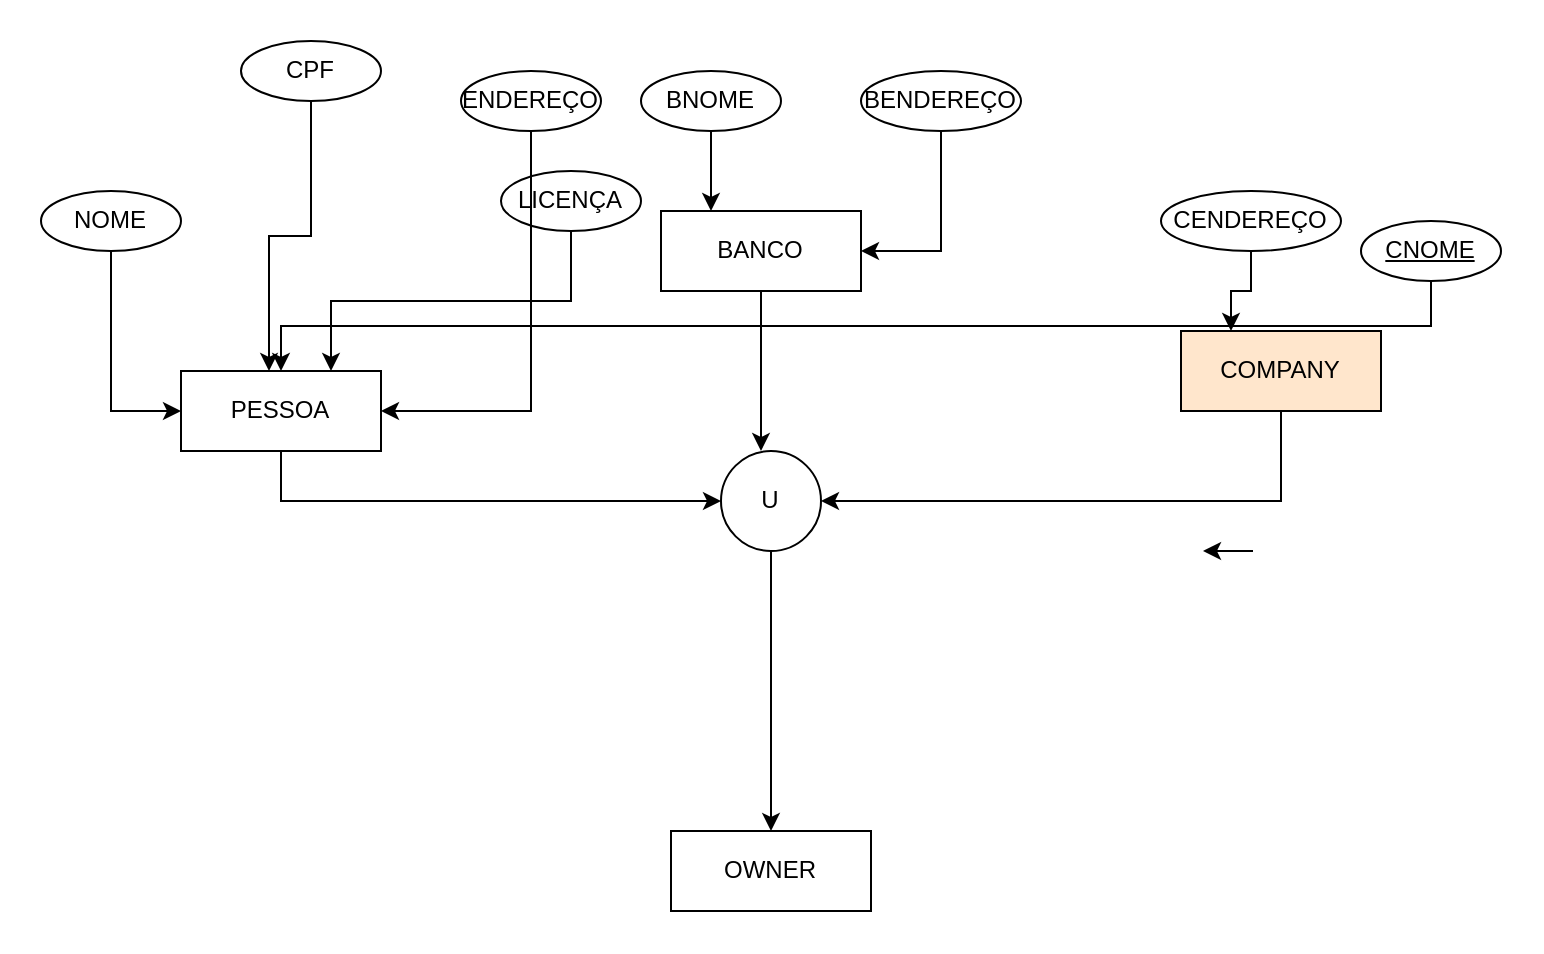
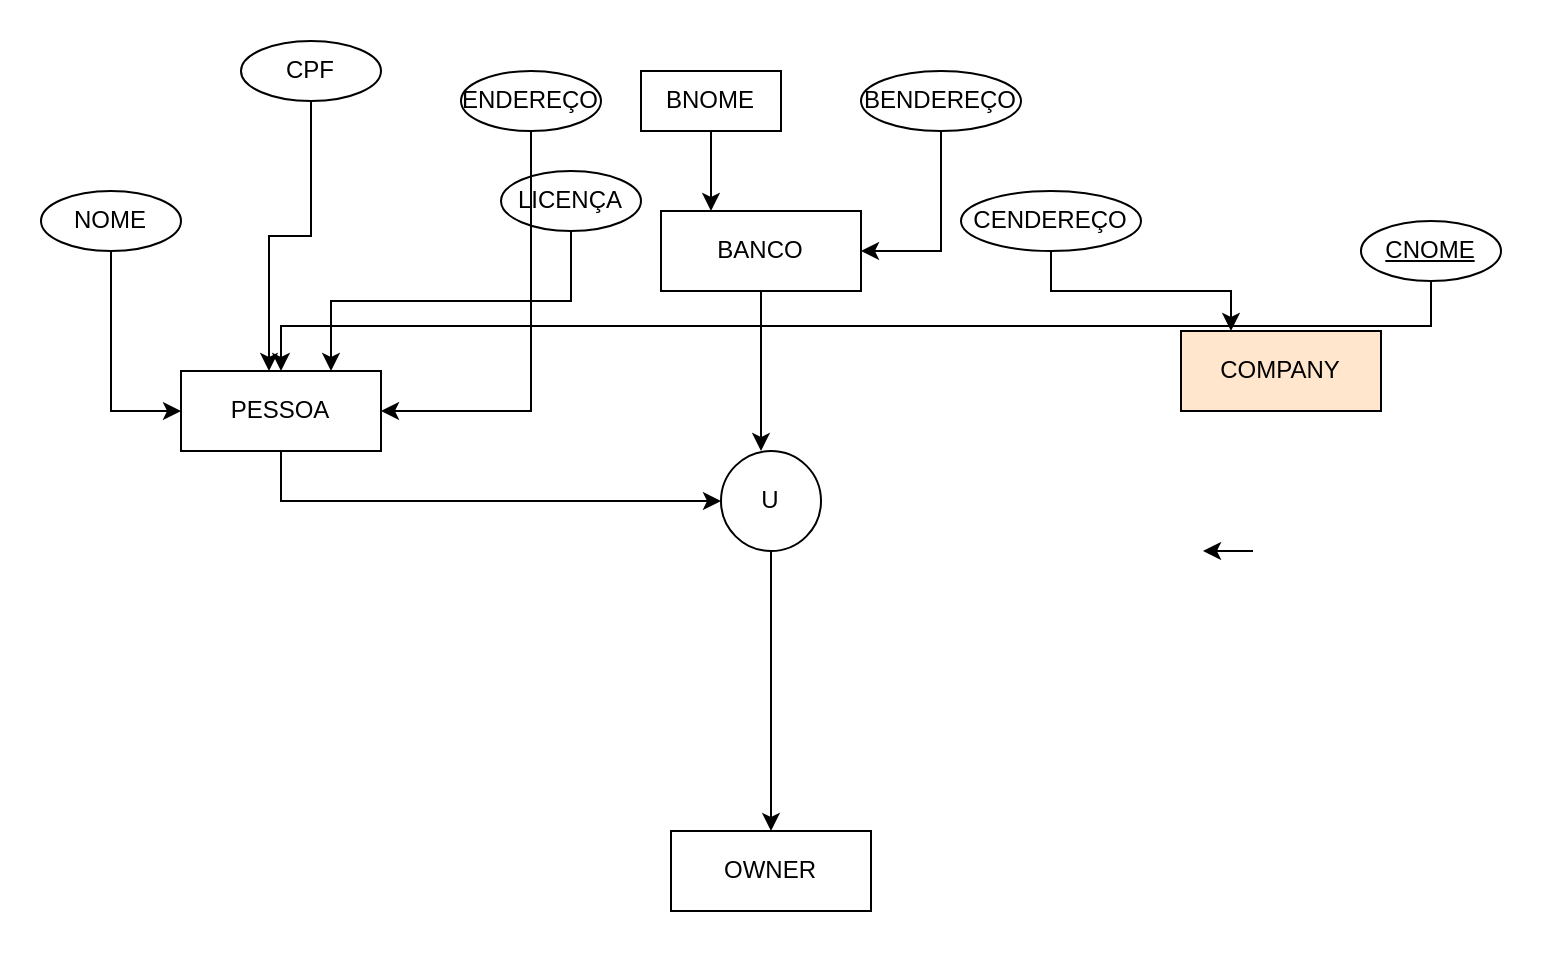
node "BNOME": shape ellipse -> rectangle
node "CENDEREÇO": moved (1251, 221) -> (1051, 221)
edge "COMPANY" -> "U": removed
